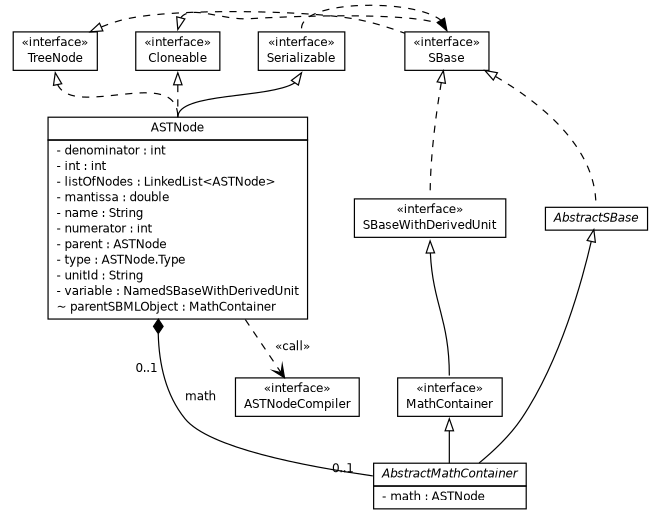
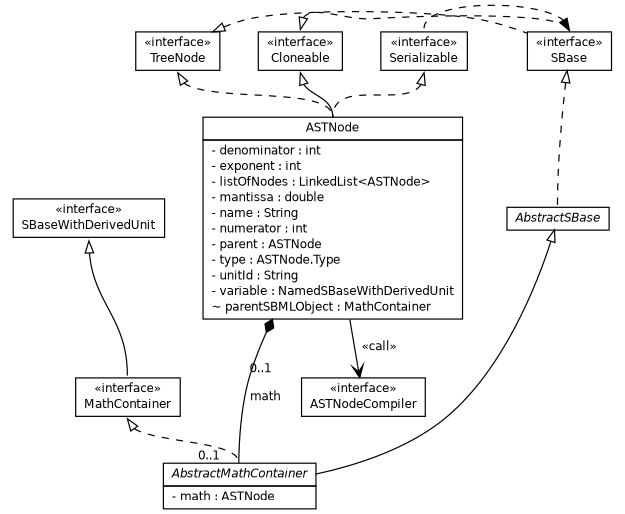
edge "ASTNode" -> "Cloneable": style dashed -> solid
edge "ASTNode" -> "Serializable": style solid -> dashed
edge "SBaseWithDerivedUnit" -> "SBase": removed
node "ASTNode": text "- int : int" -> "- exponent : int"
edge "ASTNode" -> "ASTNodeCompiler": style dashed -> solid
edge "AbstractMathContainer" -> "MathContainer": style solid -> dashed
